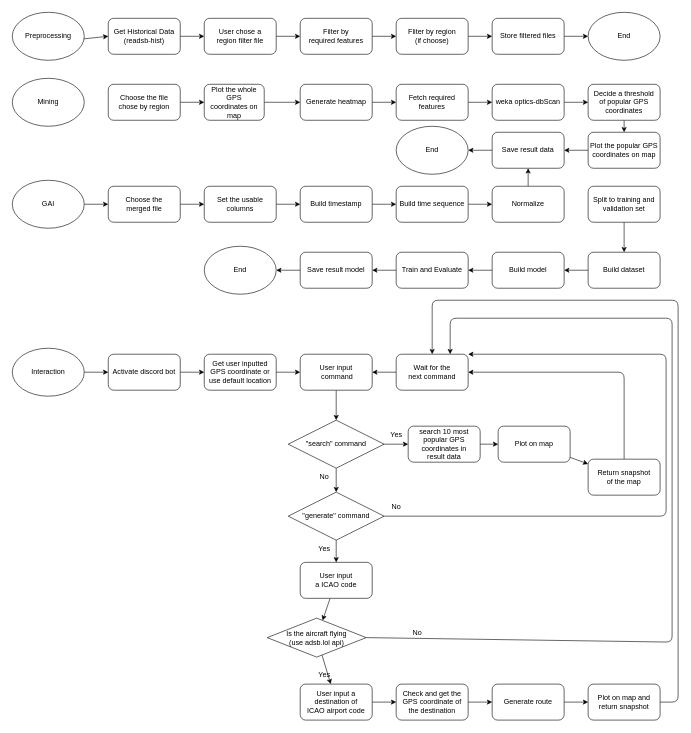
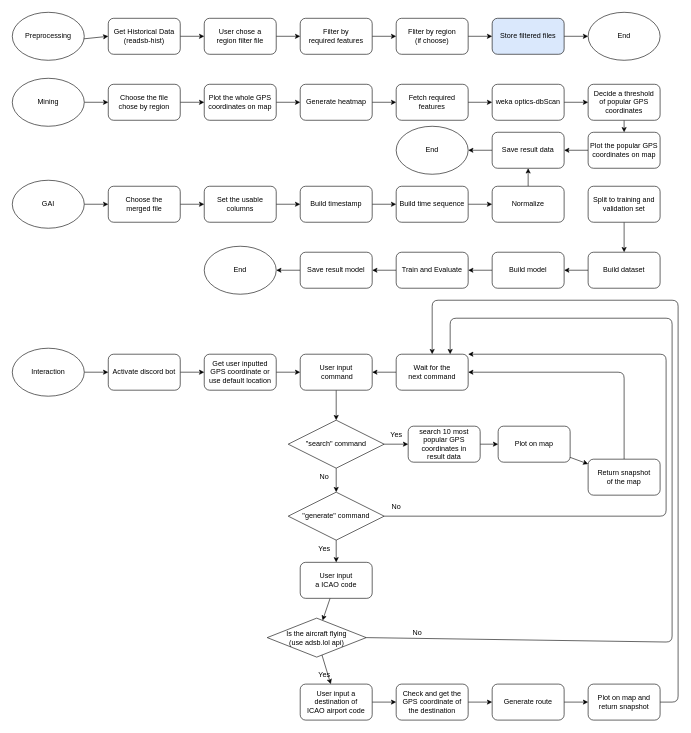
node "Store filtered files": fillcolor #ffffff -> #dae8fc
edge "Mining" -> "Choose the file chose by region": added
node "Plot the whole GPS coordinates on map": size 60x36 -> 72x36
